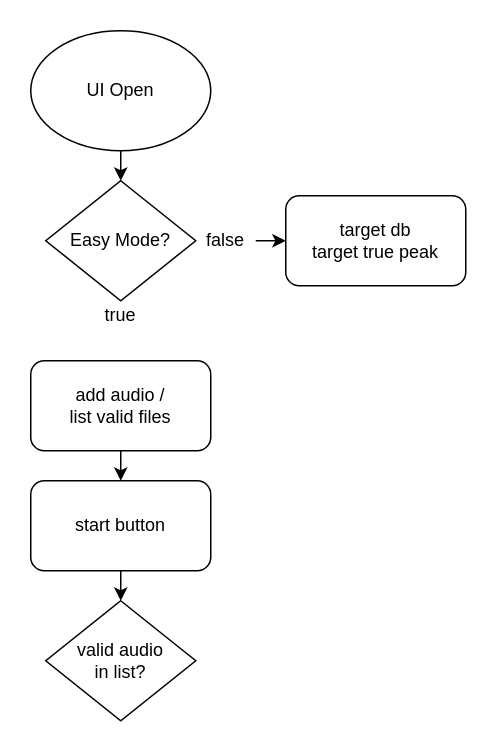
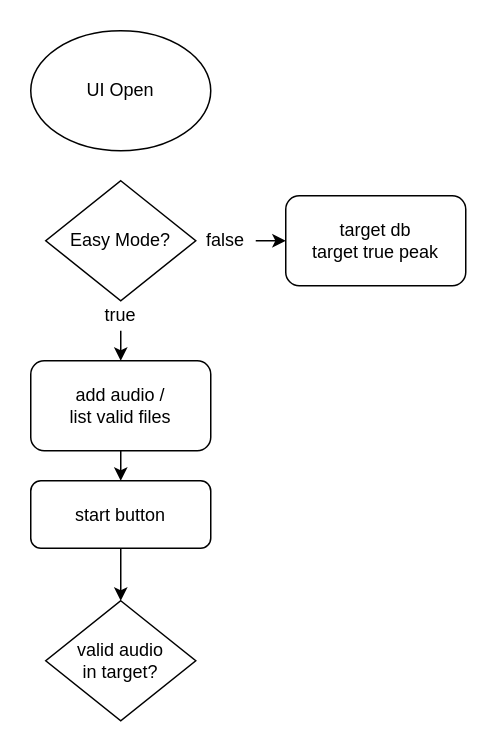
edge "UI Open" -> "Easy Mode?": removed
edge "true" -> "add audio / list valid files": added
node "start button": size 180x90 -> 180x68
node "valid audio in list?": label "valid audio in list?" -> "valid audio in target?"
